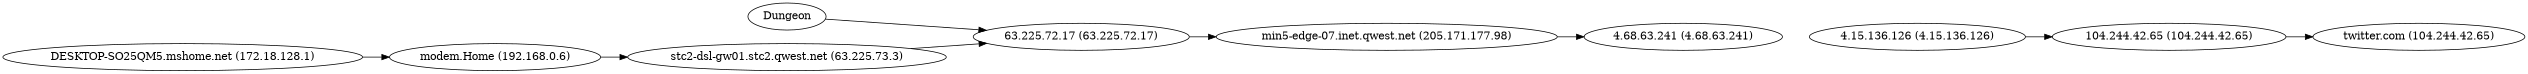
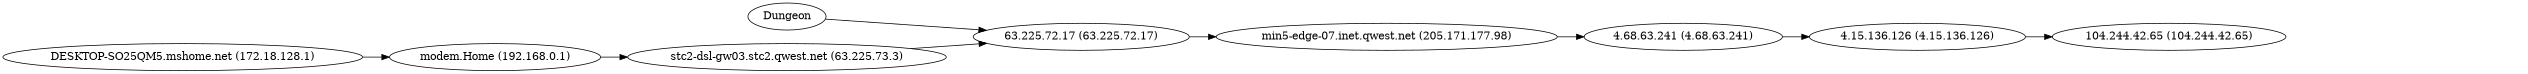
edge "4.68.63.241 (4.68.63.241)" -> "4.15.136.126 (4.15.136.126)": added
node "twitter.com (104.244.42.65)": removed
node "modem.Home (192.168.0.6)": label "modem.Home (192.168.0.6)" -> "modem.Home (192.168.0.1)"
node "stc2-dsl-gw01.stc2.qwest.net (63.225.73.3)": label "stc2-dsl-gw01.stc2.qwest.net (63.225.73.3)" -> "stc2-dsl-gw03.stc2.qwest.net (63.225.73.3)"
